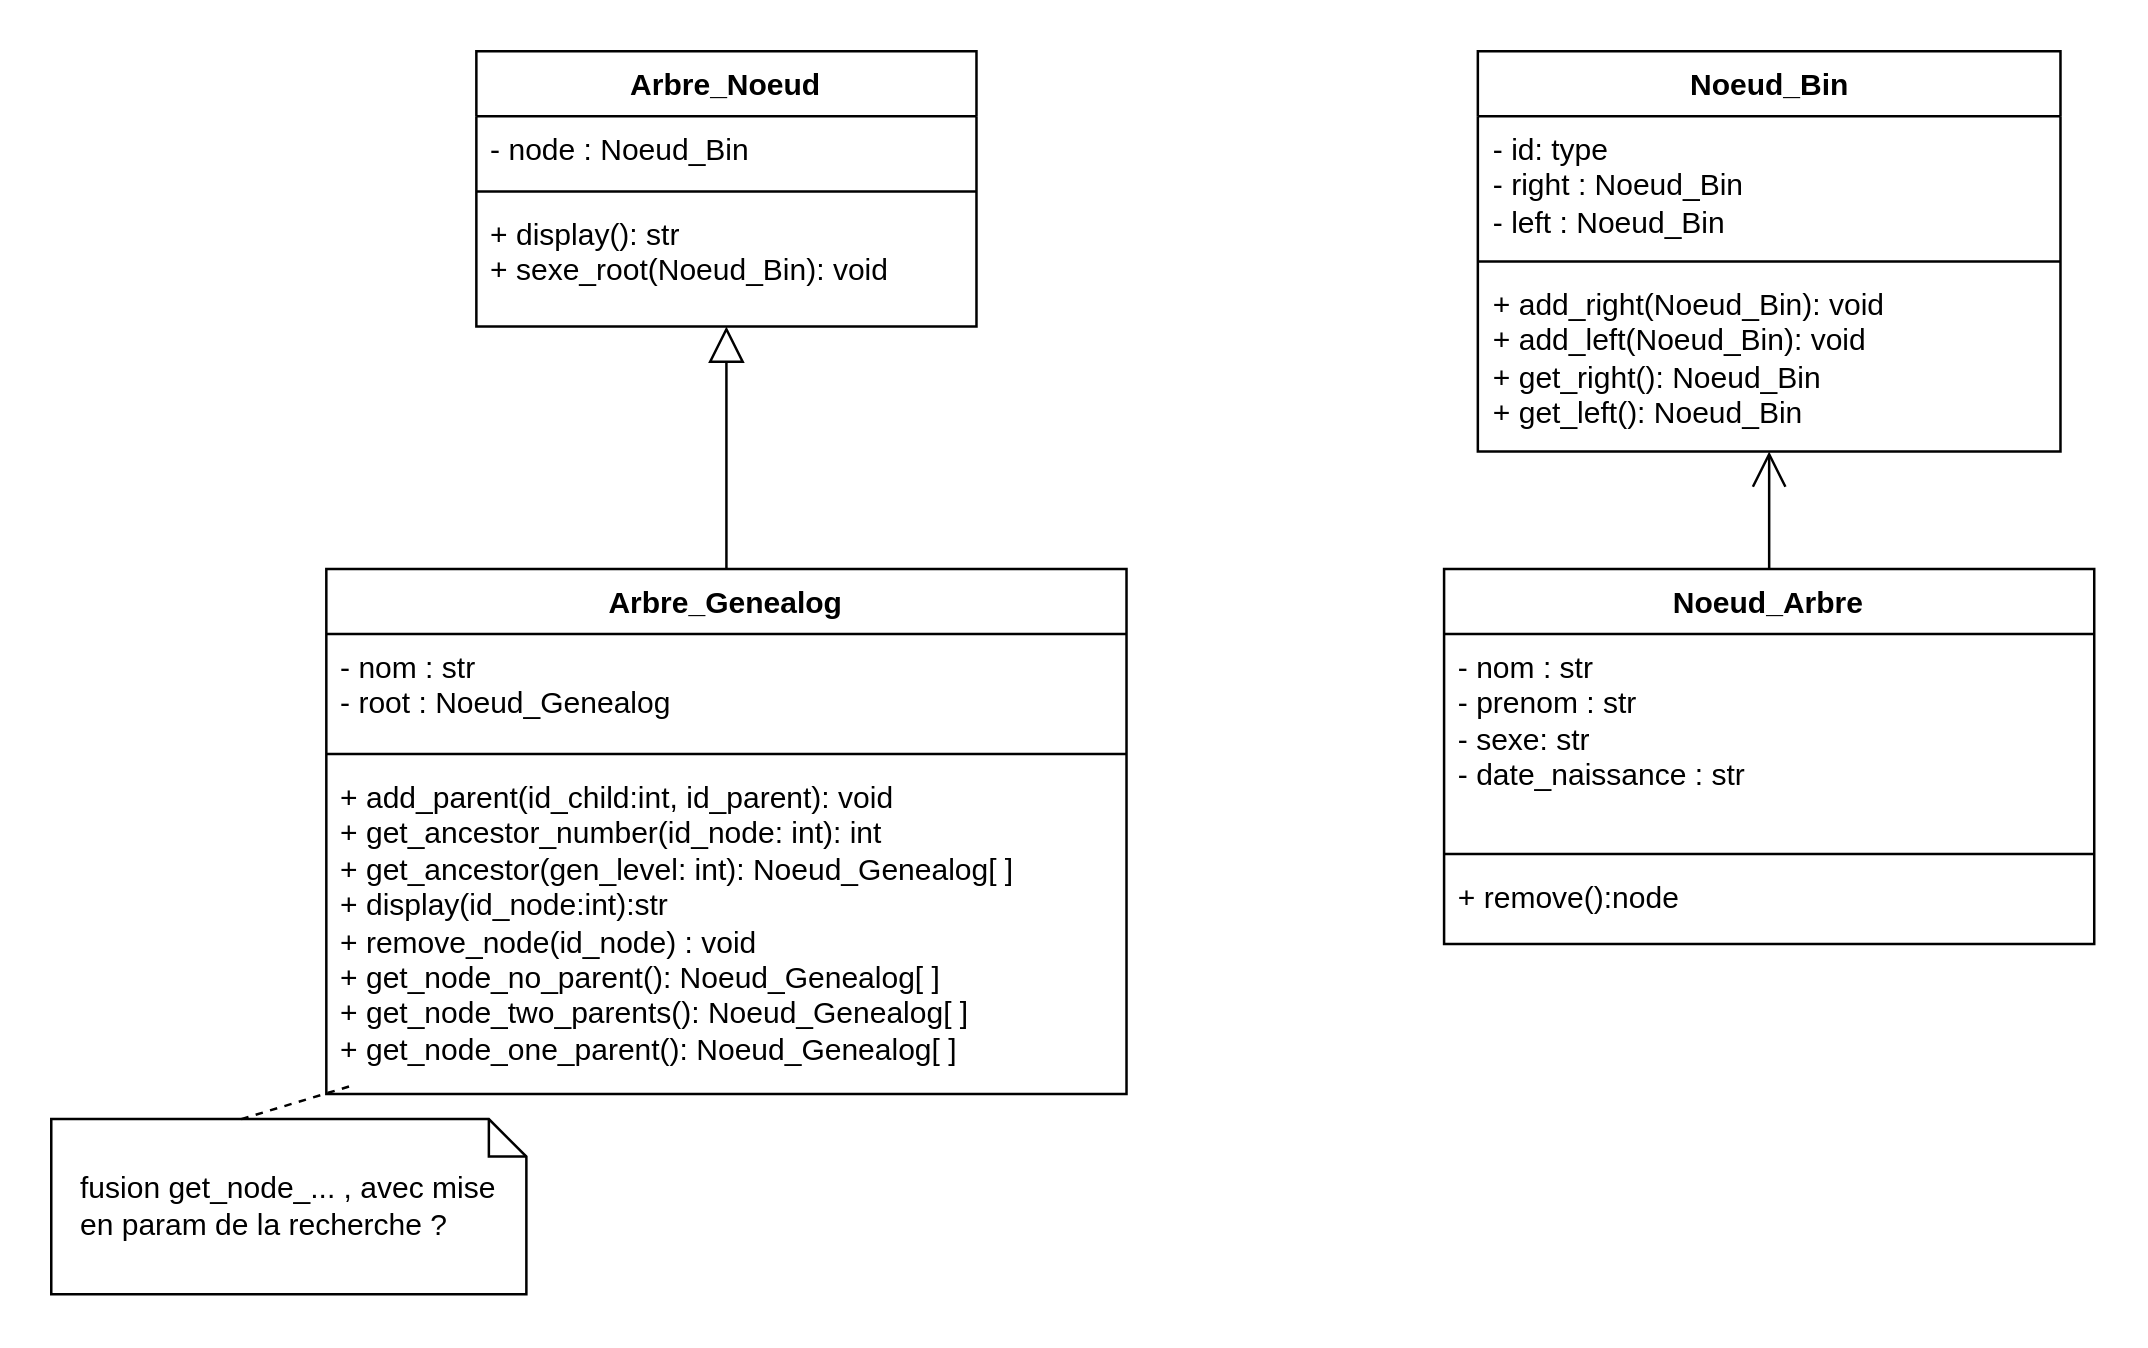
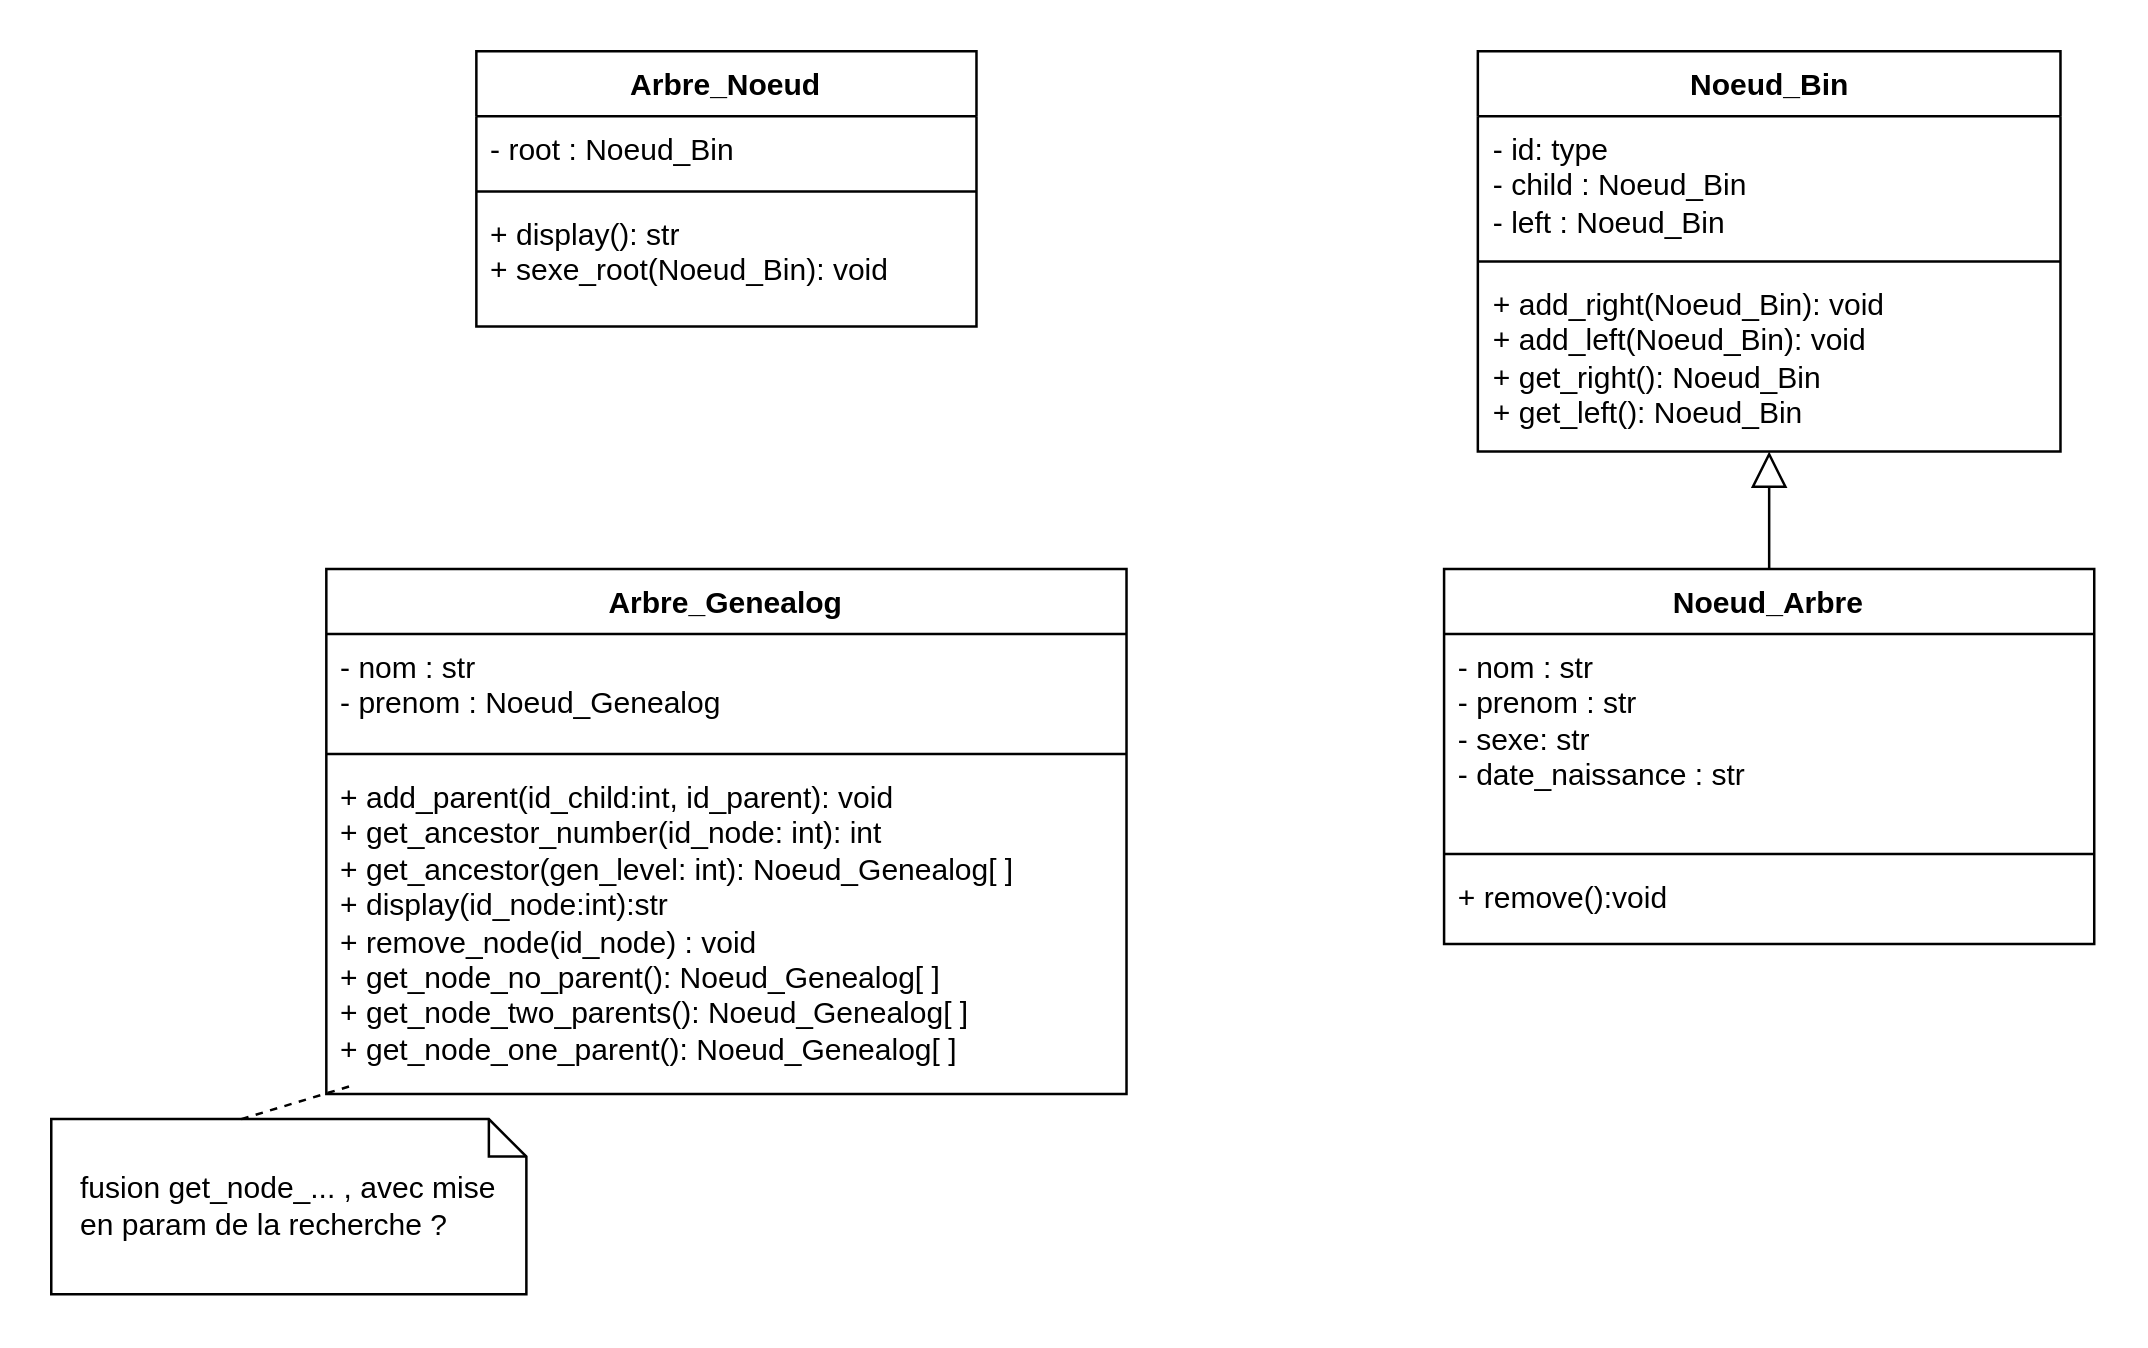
node "- node : Noeud_Bin": label "- node : Noeud_Bin" -> "- root : Noeud_Bin"
node "- id: type - right : Noeud_Bin - left : Noeud_Bin": label "- id: type - right : Noeud_Bin - left : Noeud_Bin" -> "- id: type - child : Noeud_Bin - left : Noeud_Bin"
edge "Arbre_Genealog" -> "Arbre_Noeud": removed
edge "Noeud_Arbre" -> "Noeud_Bin": arrowhead open -> block
node "- nom : str - root : Noeud_Genealog": label "- nom : str - root : Noeud_Genealog" -> "- nom : str - prenom : Noeud_Genealog"
node "+ remove():node": label "+ remove():node" -> "+ remove():void"
